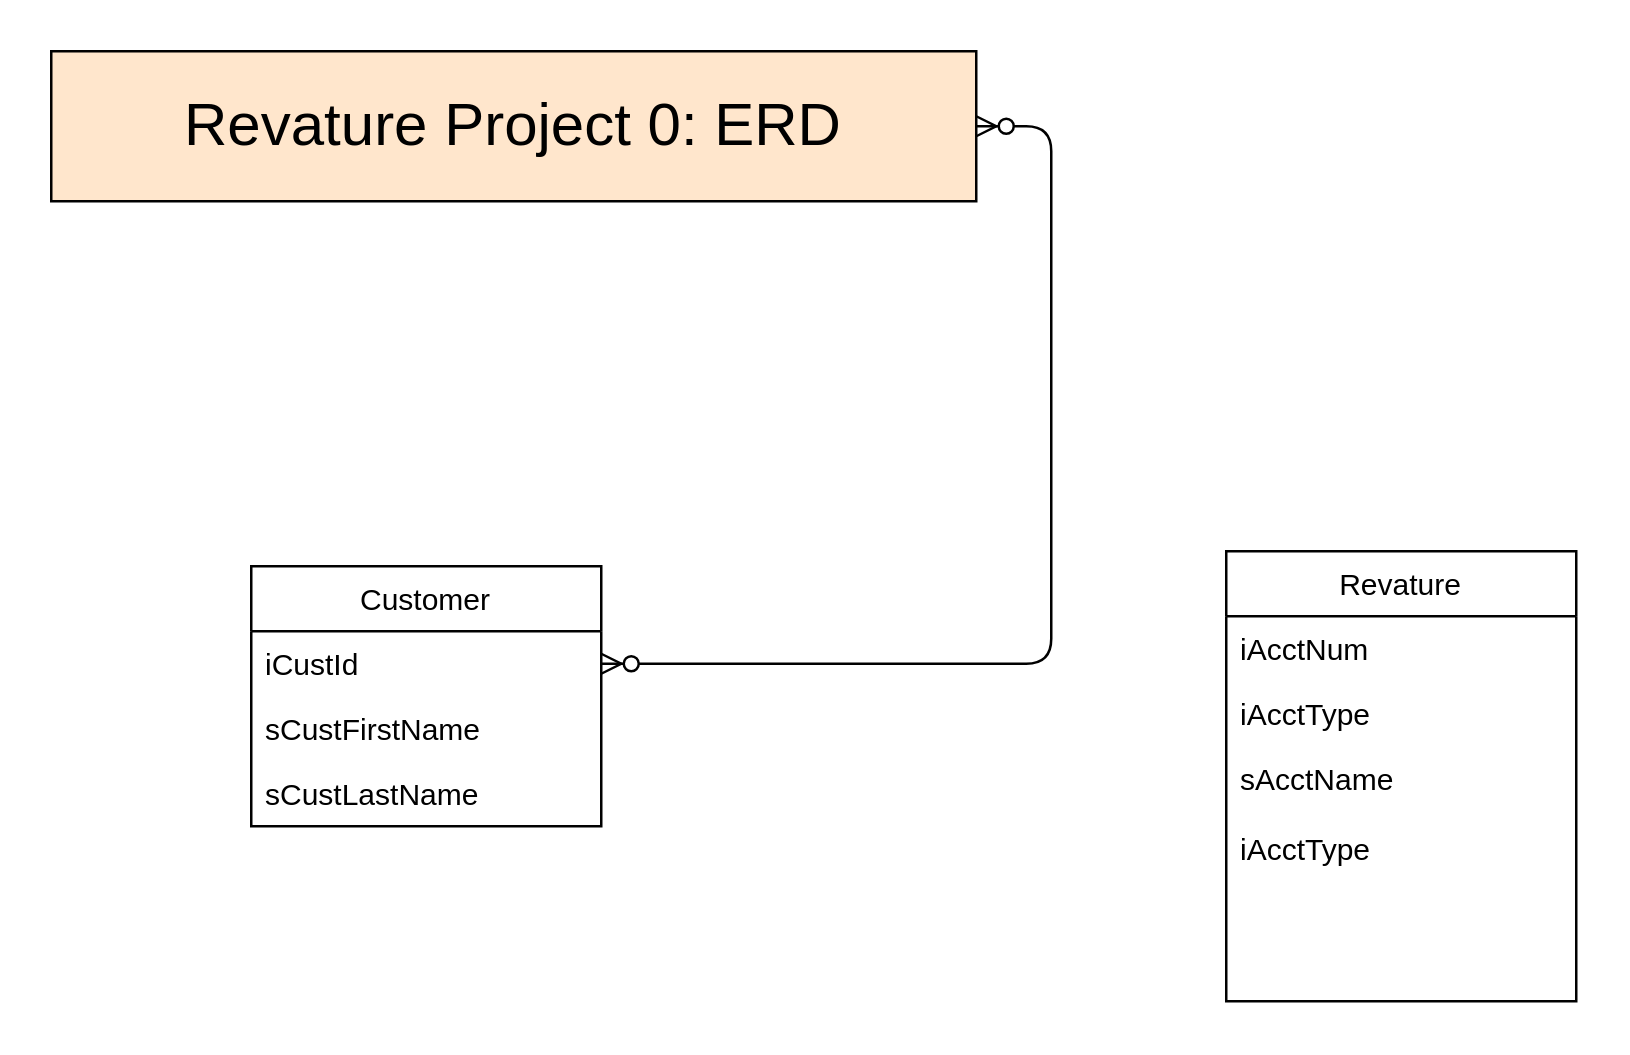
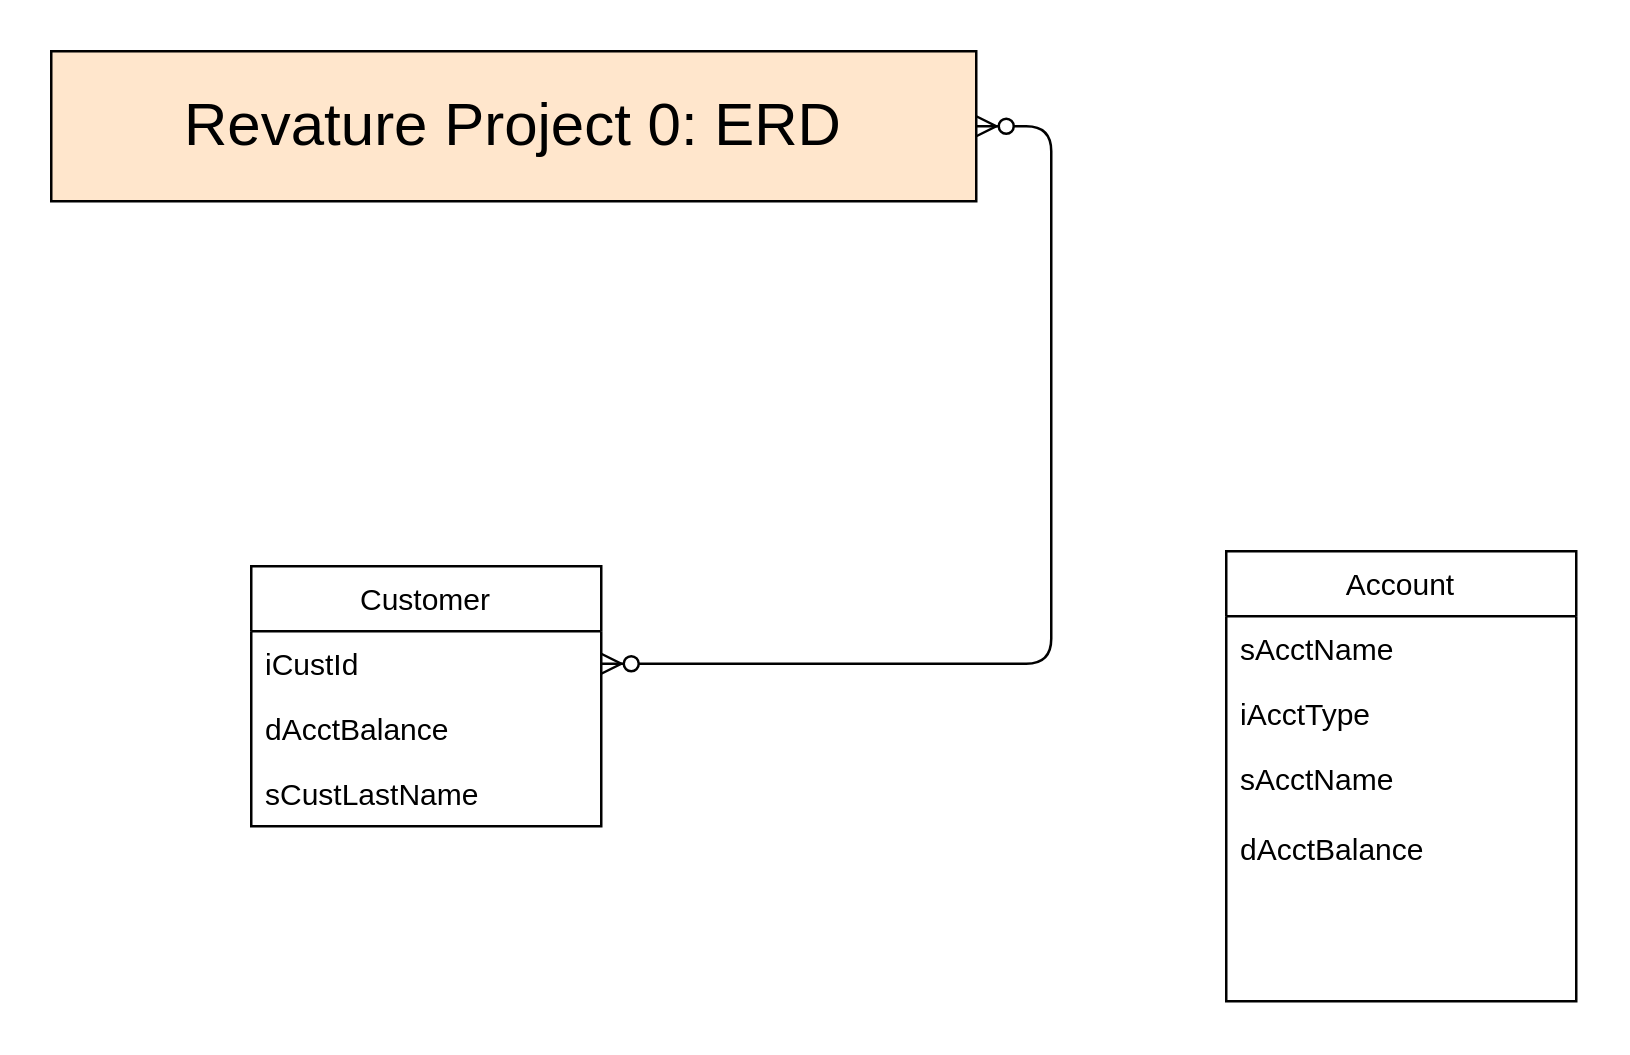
node "Revature": label "Revature" -> "Account"
node "iAcctNum": label "iAcctNum" -> "sAcctName"
node "sCustFirstName": label "sCustFirstName" -> "dAcctBalance"
node "sAcctName iAcctType": label "sAcctName iAcctType" -> "sAcctName dAcctBalance"
